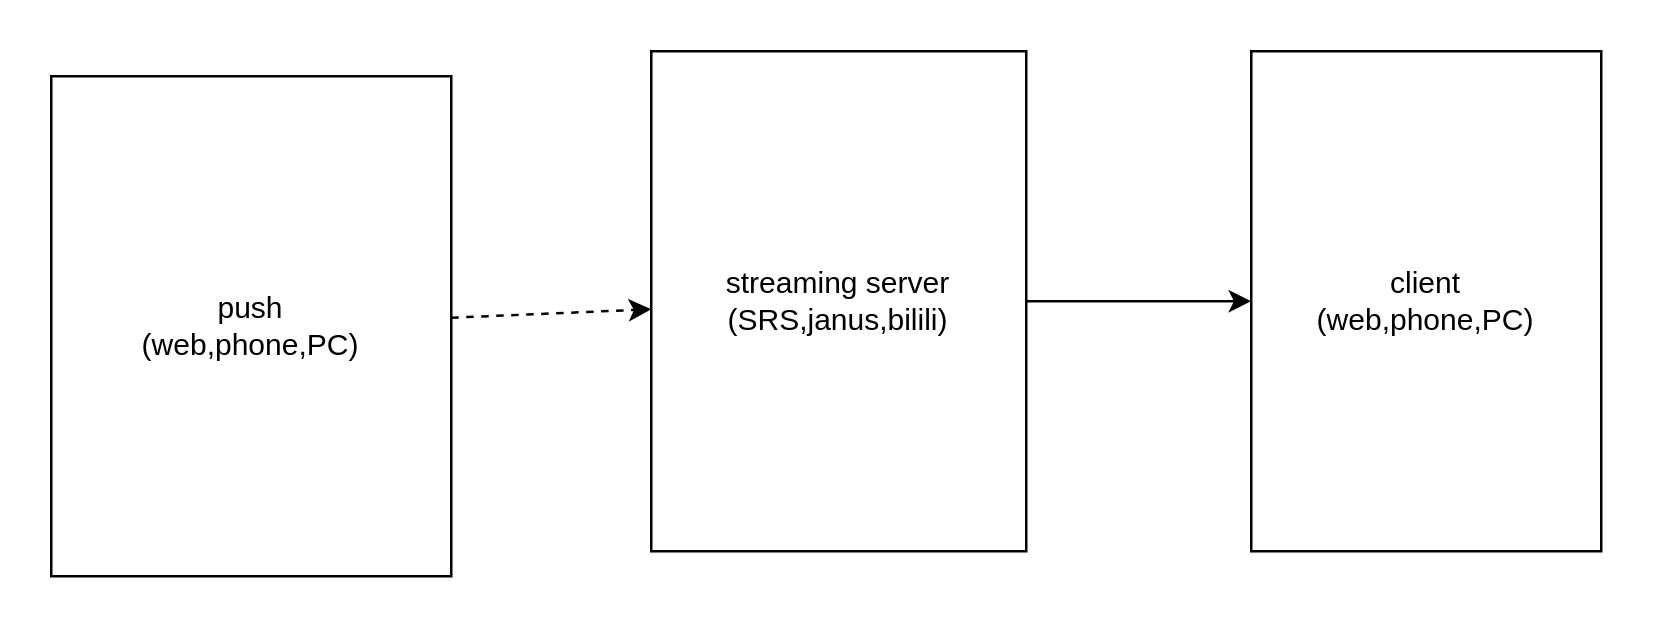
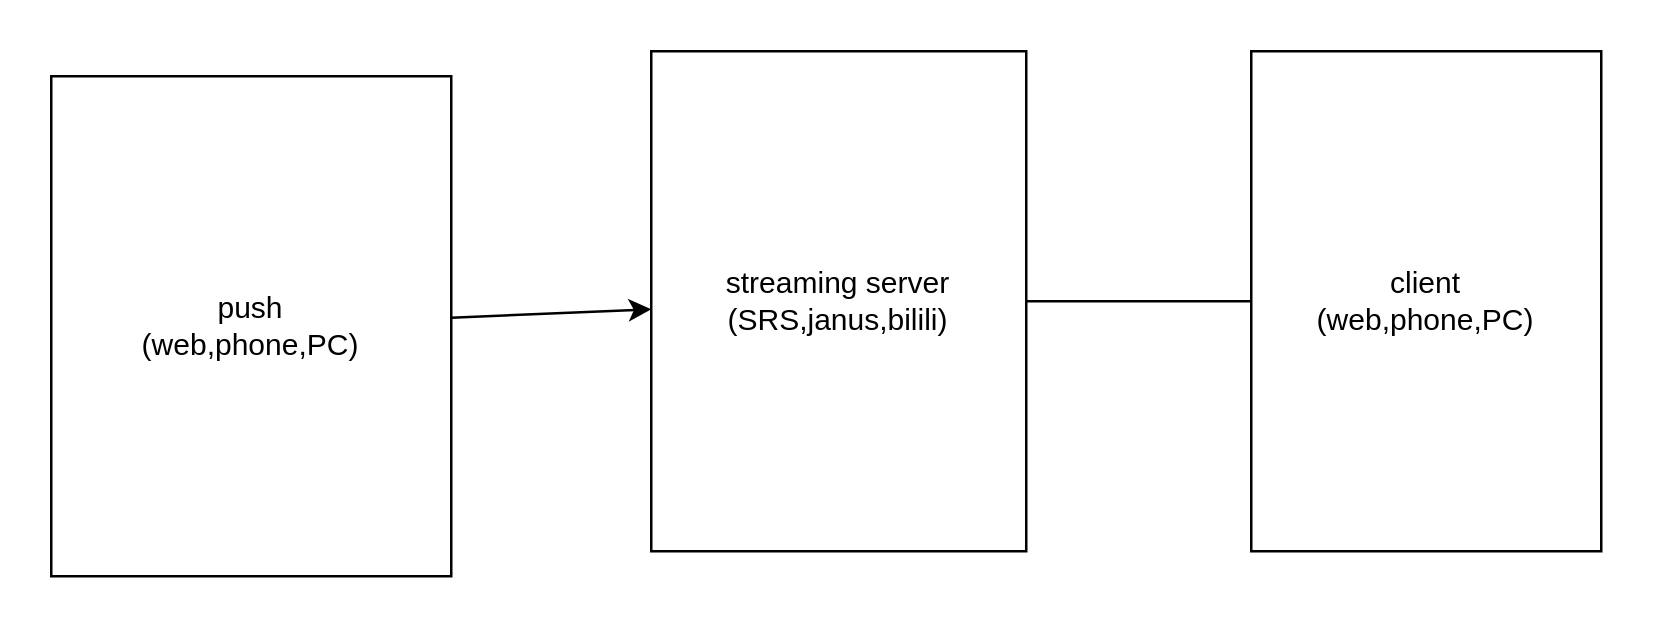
edge "streaming server (SRS,janus,bilili)" -> "client (web,phone,PC)": arrowhead classic -> none
edge "push (web,phone,PC)" -> "streaming server (SRS,janus,bilili)": style dashed -> solid
